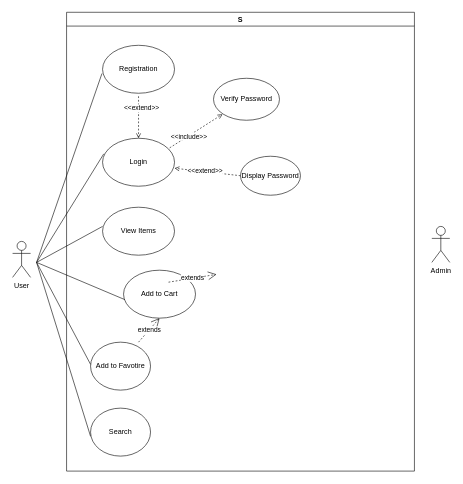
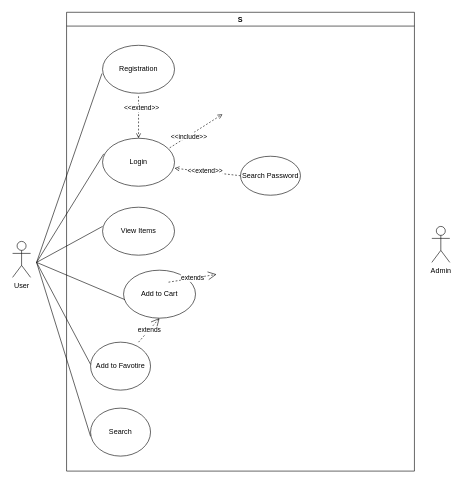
node "Verify Password": removed
node "Display Password": label "Display Password" -> "Search Password"
